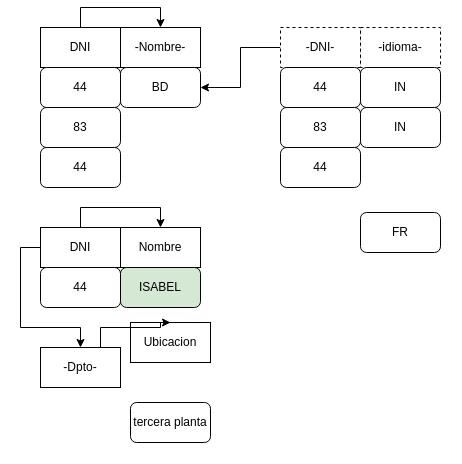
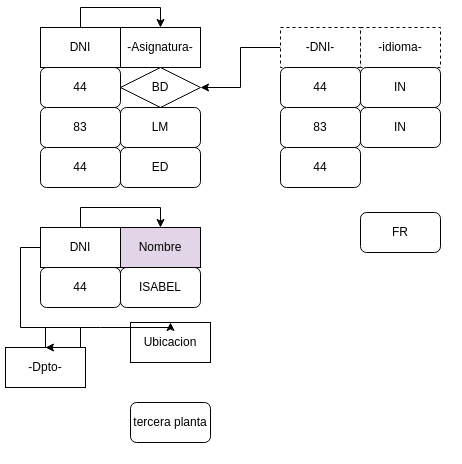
node "-Nombre-": label "-Nombre-" -> "-Asignatura-"
node "BD": shape rounded rectangle -> diamond
node "LM": added
node "ED": added
node "Nombre": fillcolor #ffffff -> #e1d5e7
node "ISABEL": fillcolor #d5e8d4 -> #ffffff
node "-Dpto-": moved (81, 368) -> (46, 368)
